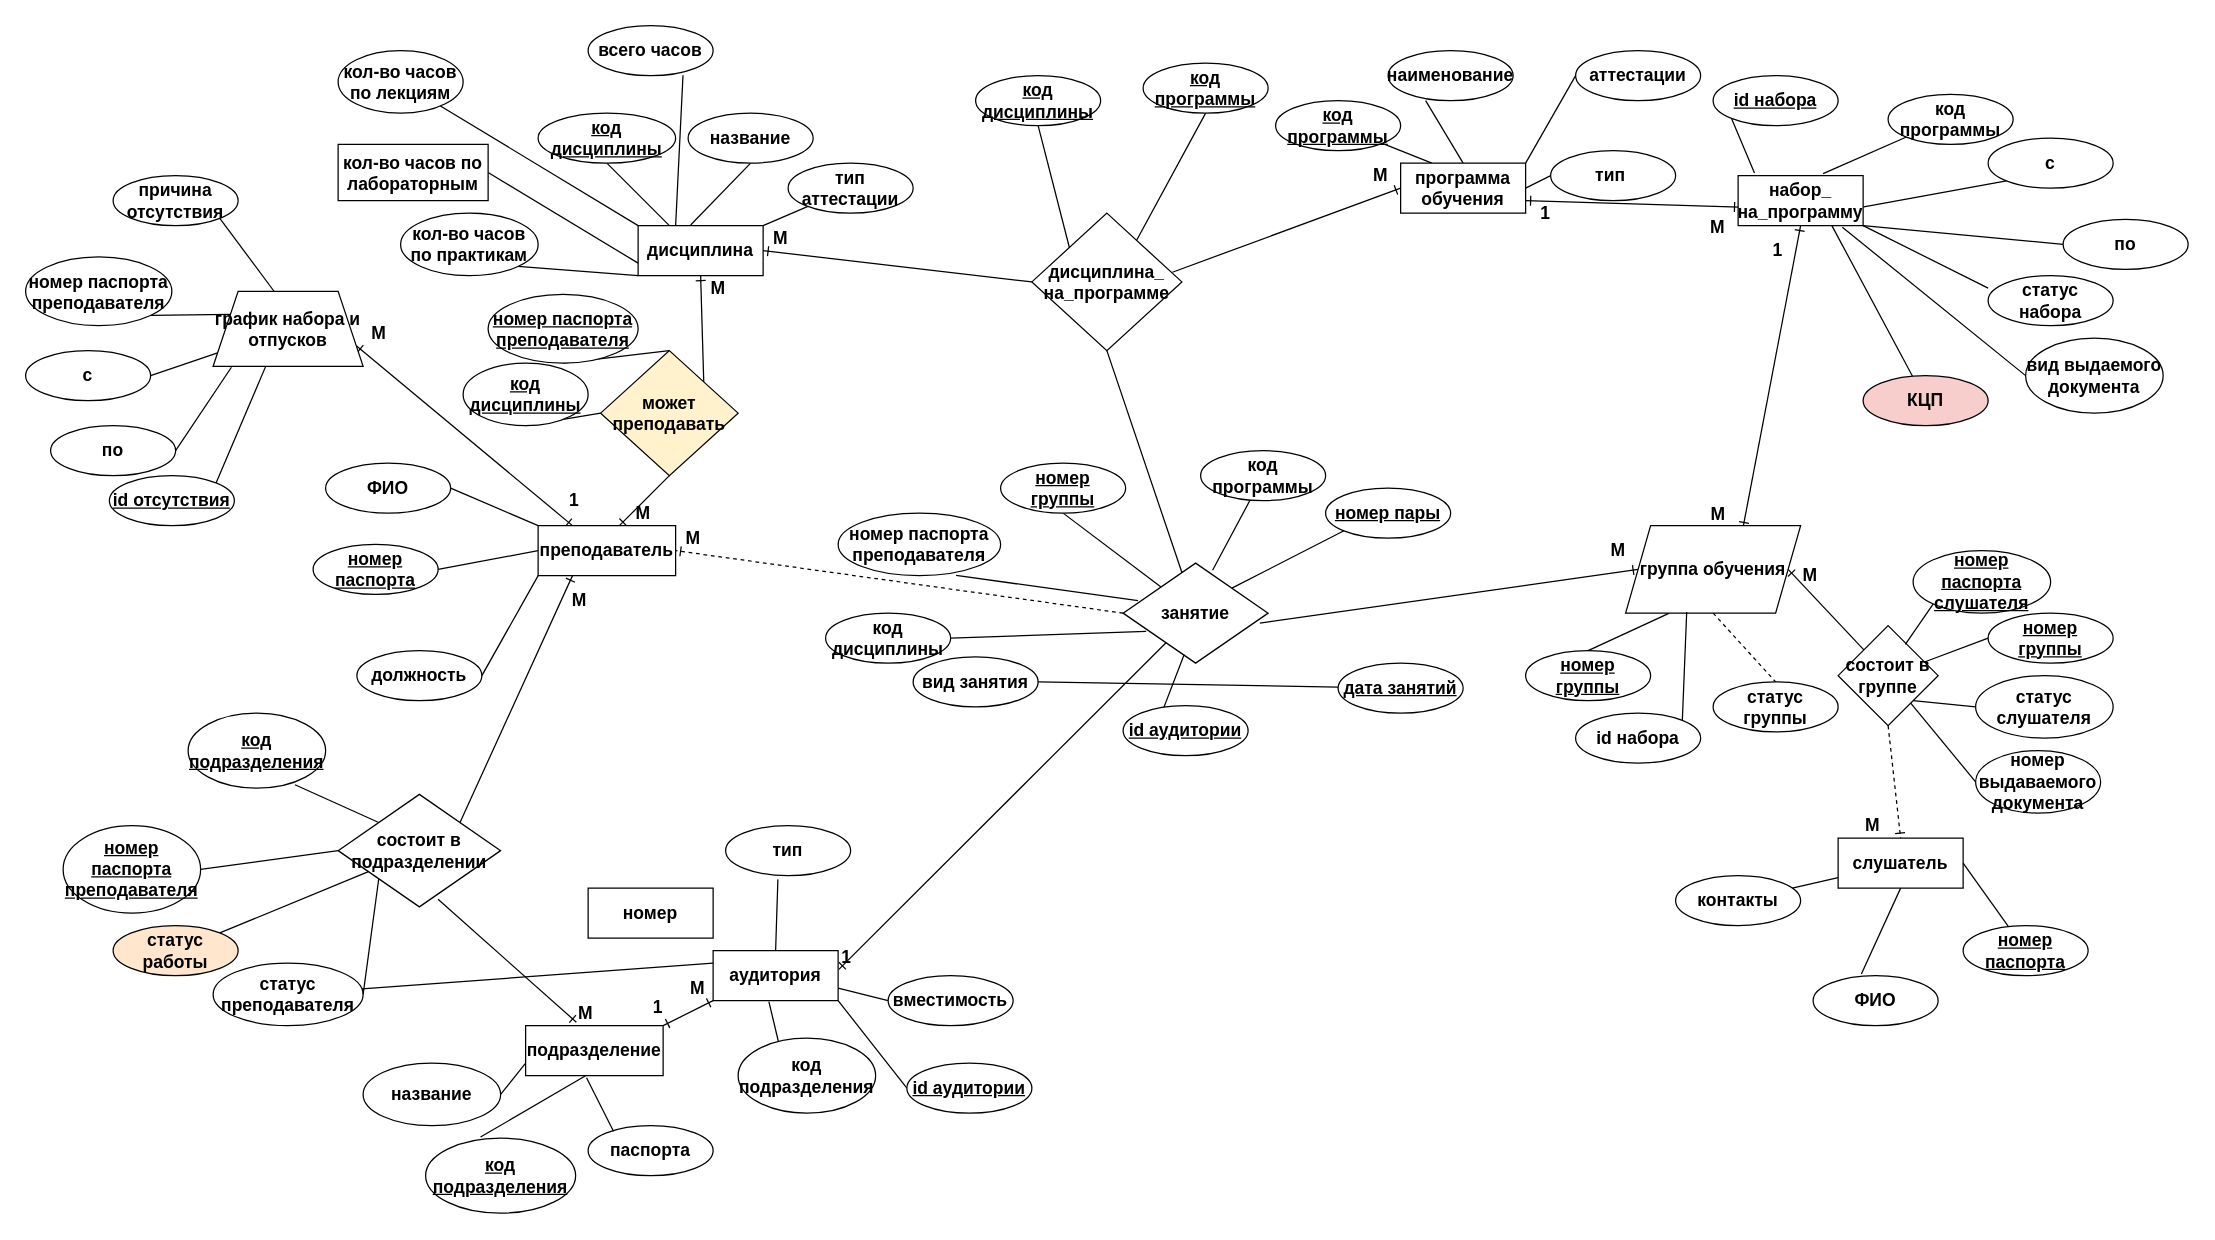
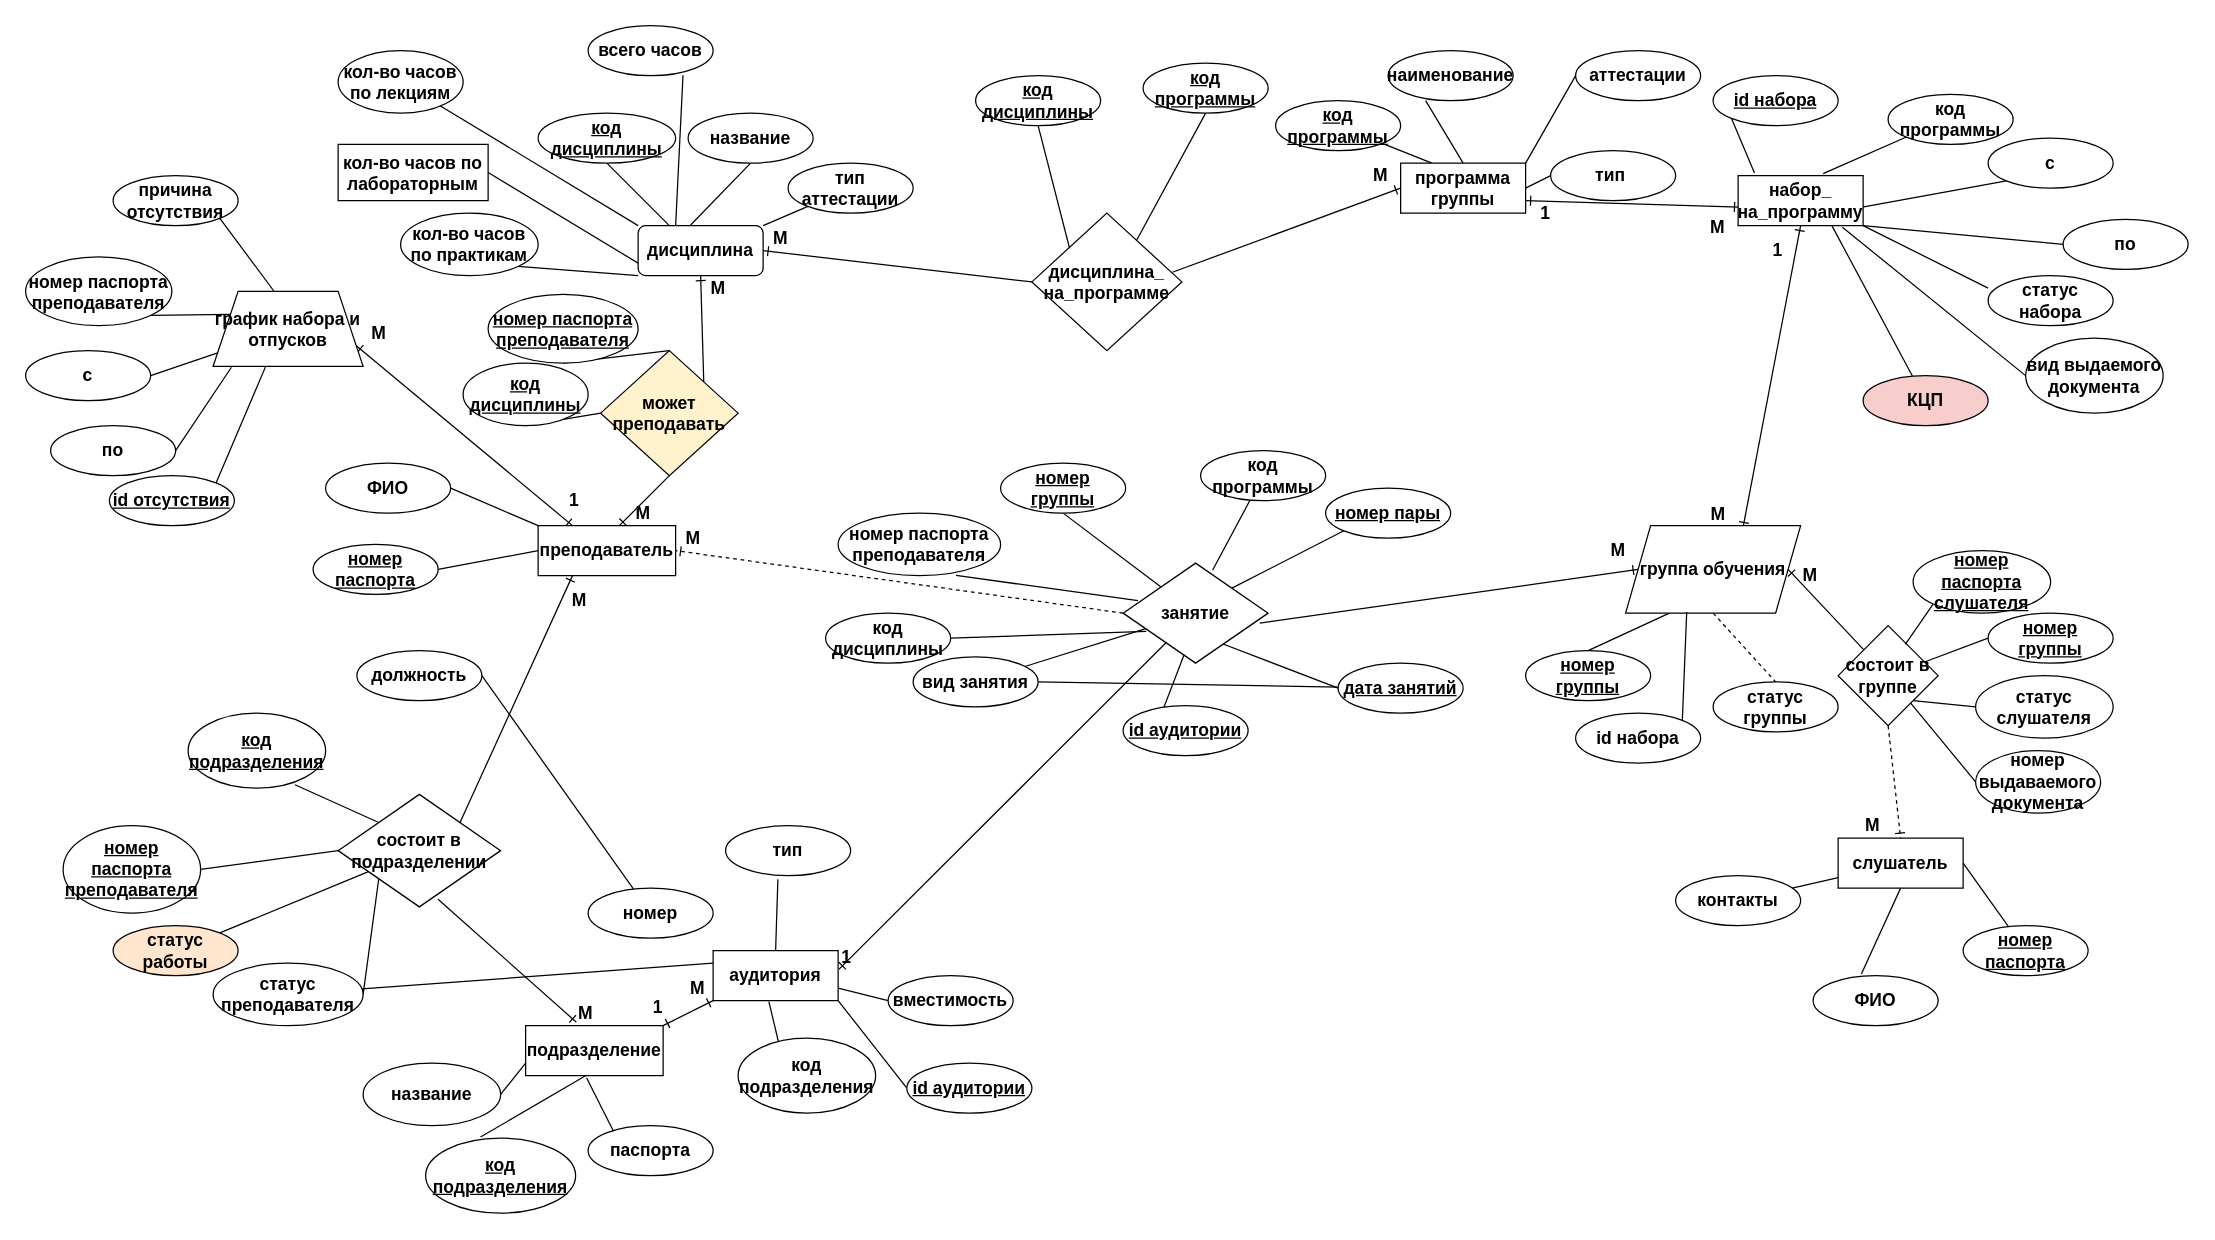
node "программа обучения": label "программа обучения" -> "программа группы"
node "дисциплина": shape rectangle -> rounded rectangle
edge "дисциплина_ на_программе" -- "занятие": now "вид занятия" -- "занятие"
edge "преподаватель" -- "должность": now "номер" -- "должность"
edge "занятие" -- "дата занятий": added
node "номер": shape rectangle -> ellipse
